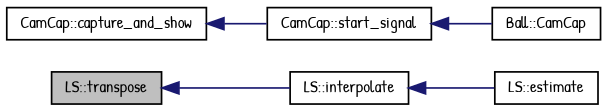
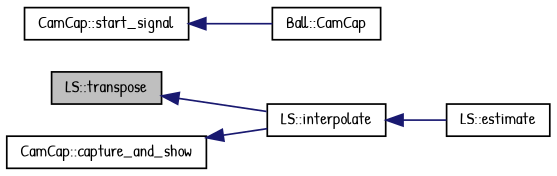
edge "CamCap::start_signal" -> "CamCap::capture_and_show": now "LS::interpolate" -> "CamCap::capture_and_show"
